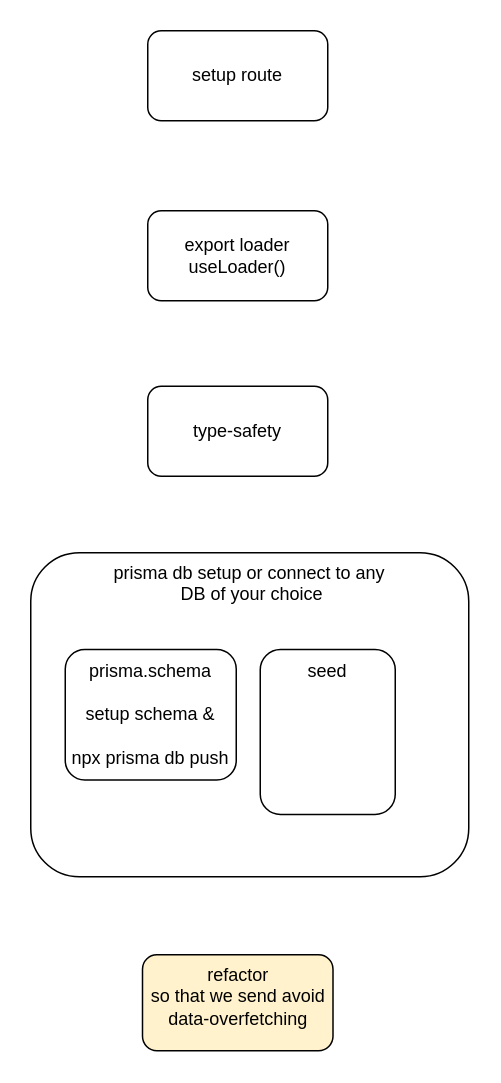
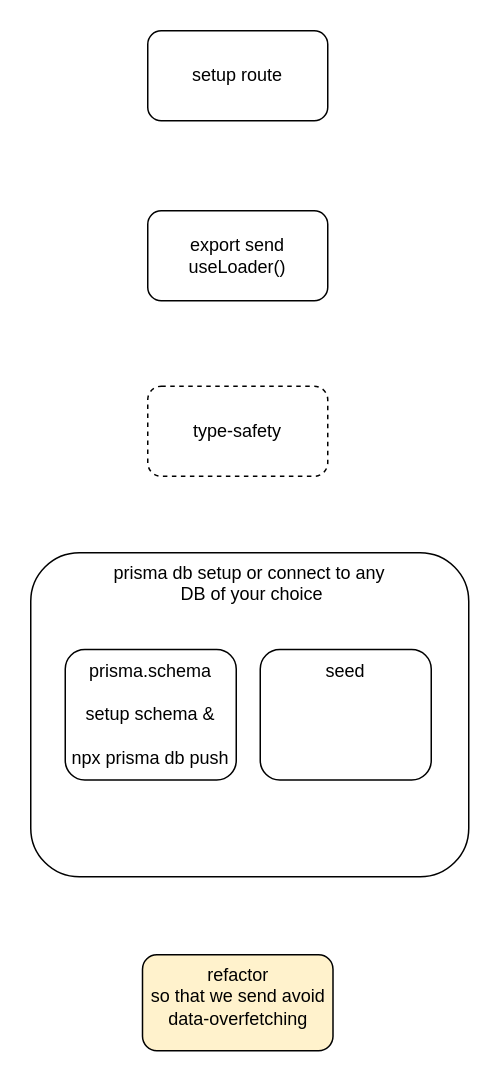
node "export loader useLoader()": label "export loader useLoader()" -> "export send useLoader()"
node "type-safety": style solid -> dashed
node "seed": size 135x165 -> 171x131
